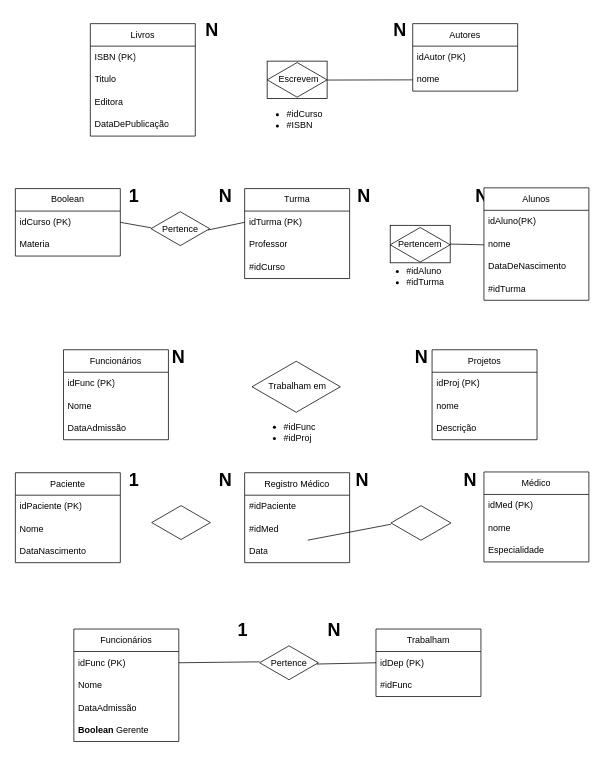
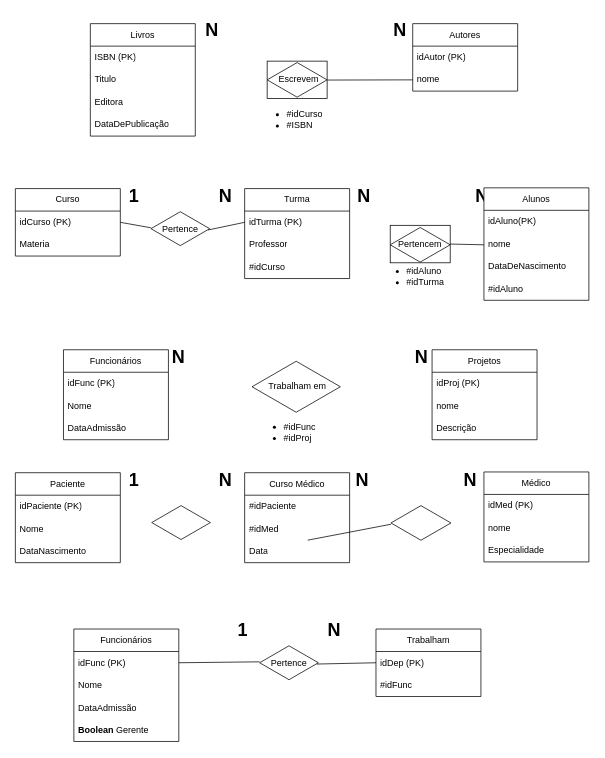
node "Boolean": label "Boolean" -> "Curso"
node "#idTurma": label "#idTurma" -> "#idAluno"
node "Registro Médico": label "Registro Médico" -> "Curso Médico"
